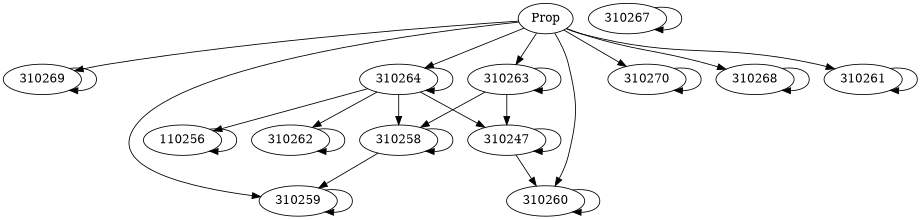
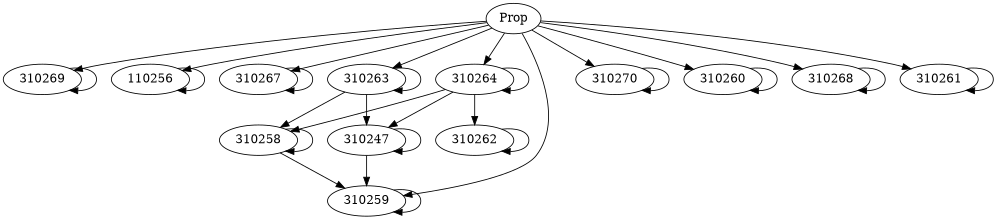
edge "Prop" -> "310267": added
edge "310264" -> "110256": now "Prop" -> "110256"
edge "310247" -> "310260": now "310247" -> "310259"
